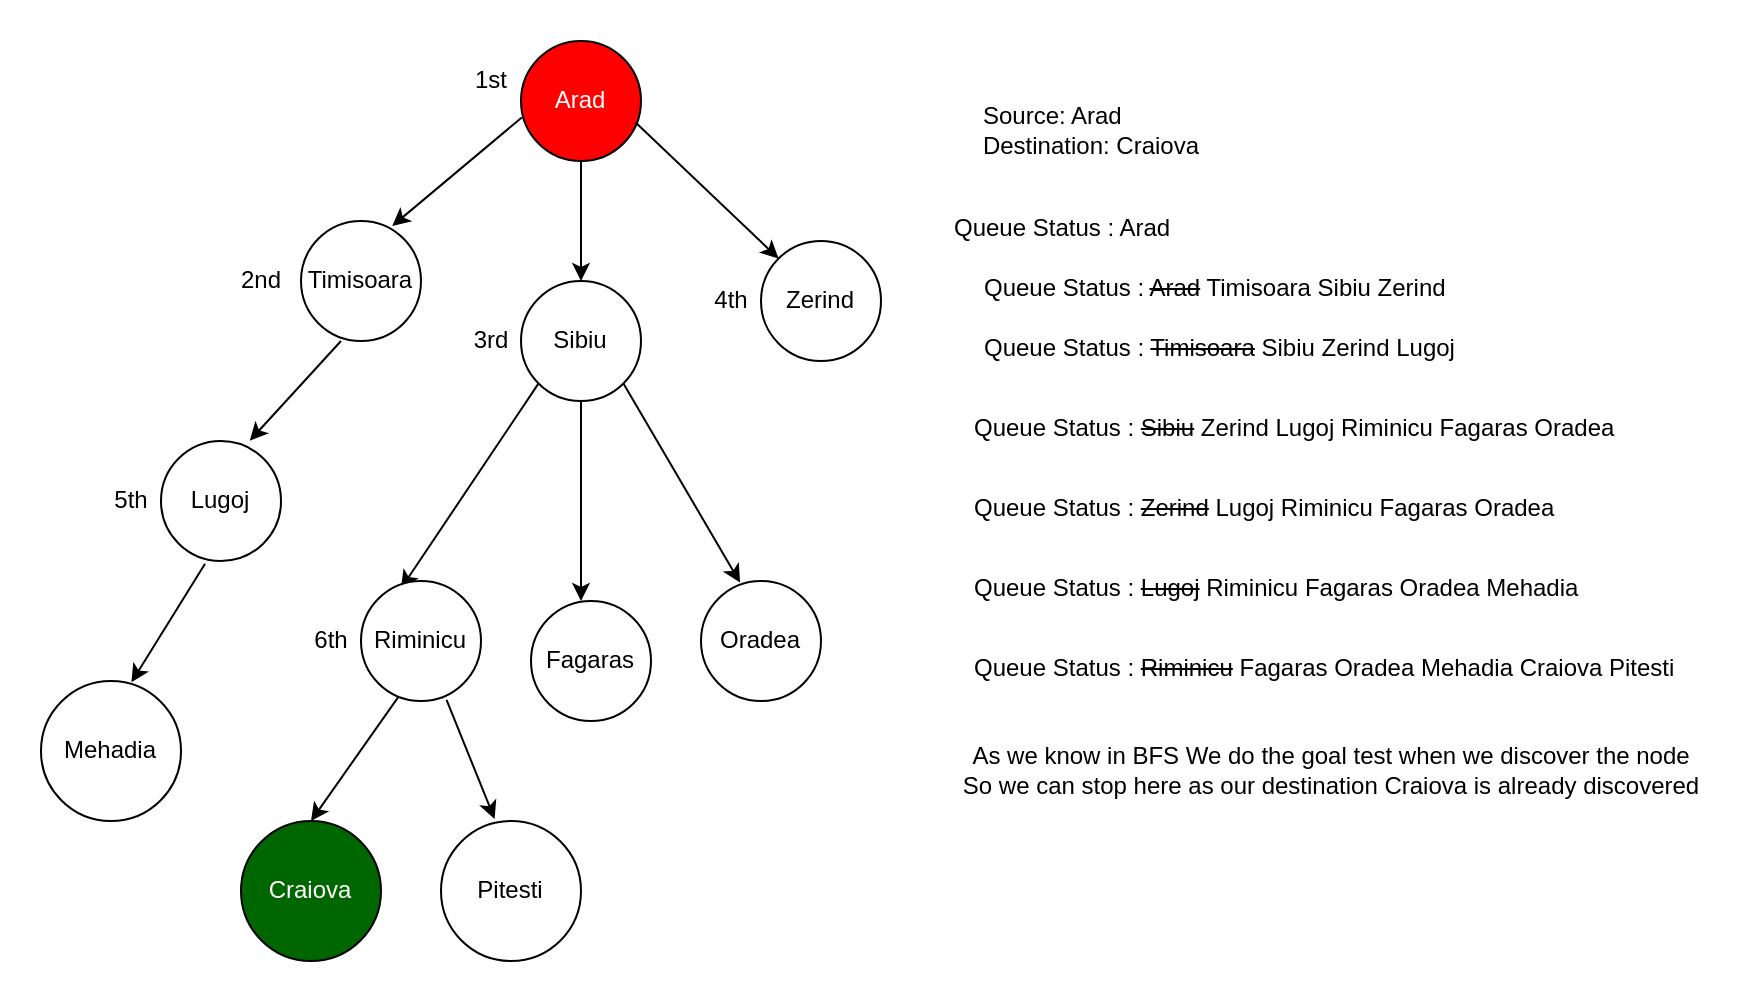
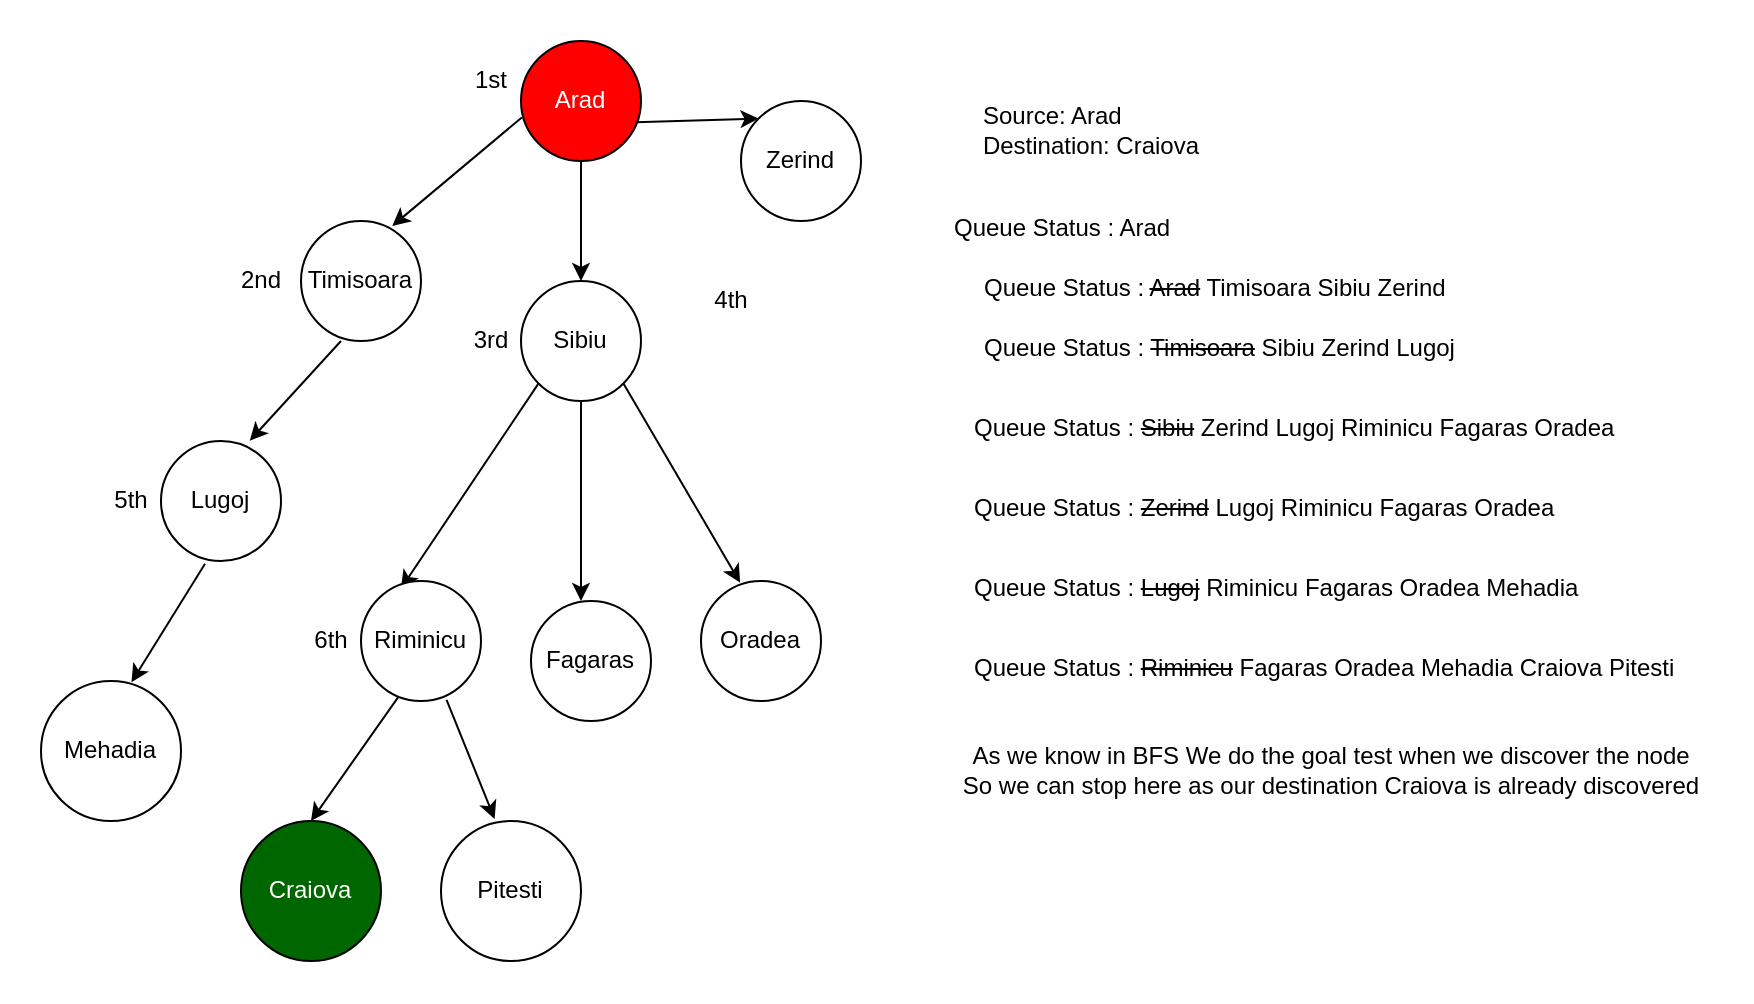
node "Zerind": moved (821, 301) -> (801, 161)
